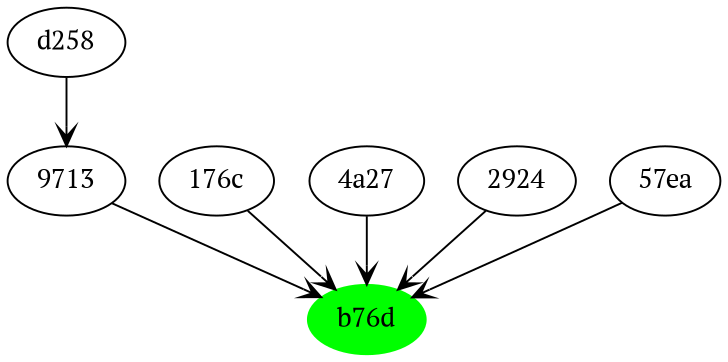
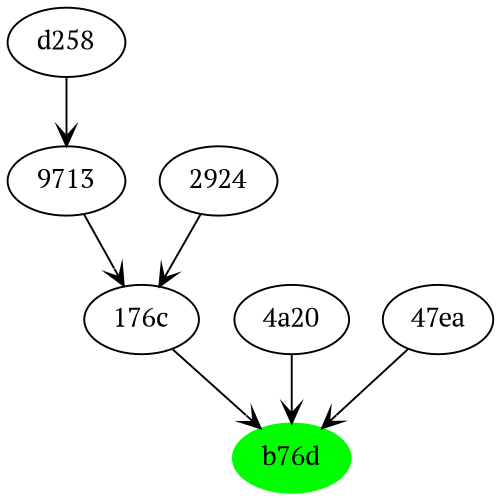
node "4a27": label "4a27" -> "4a20"
node "57ea": label "57ea" -> "47ea"
edge "2924" -> "b76d": now "2924" -> "176c"
edge "9713" -> "b76d": now "9713" -> "176c"
